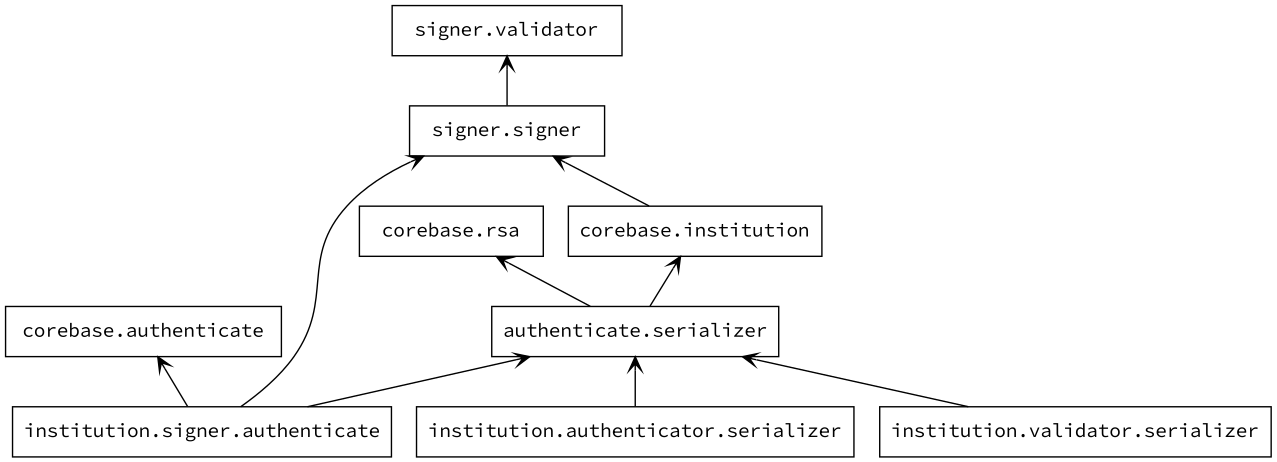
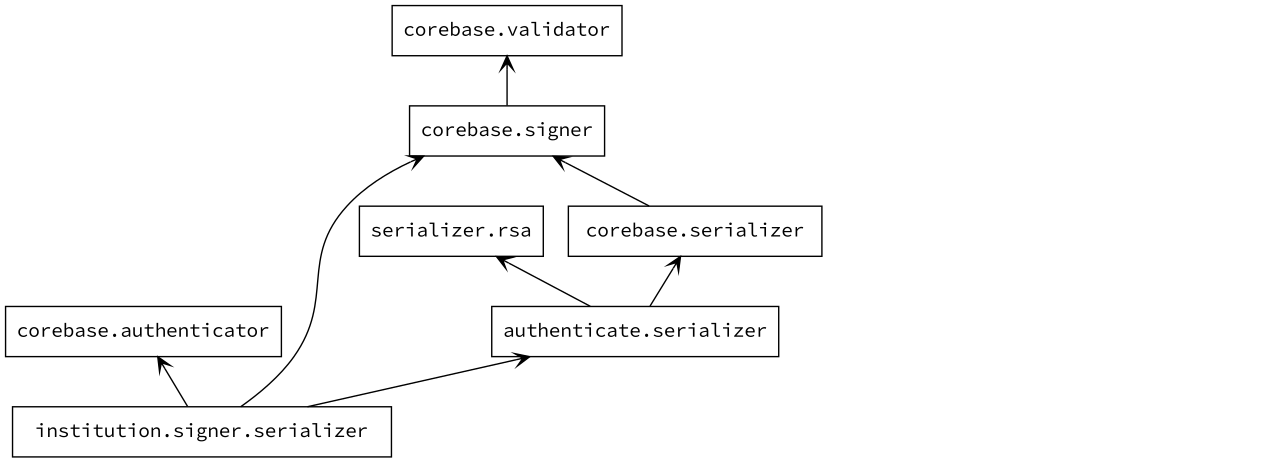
node "signer.validator": label "signer.validator" -> "corebase.validator"
node "signer.signer": label "signer.signer" -> "corebase.signer"
node "corebase.rsa": label "corebase.rsa" -> "serializer.rsa"
node "corebase.institution": label "corebase.institution" -> "corebase.serializer"
node "corebase.authenticate": label "corebase.authenticate" -> "corebase.authenticator"
node "institution.signer.authenticate": label "institution.signer.authenticate" -> "institution.signer.serializer"
node "institution.authenticator.serializer": removed
node "institution.validator.serializer": removed
